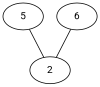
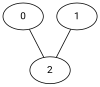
node "5": label "5" -> "0"
node "6": label "6" -> "1"
